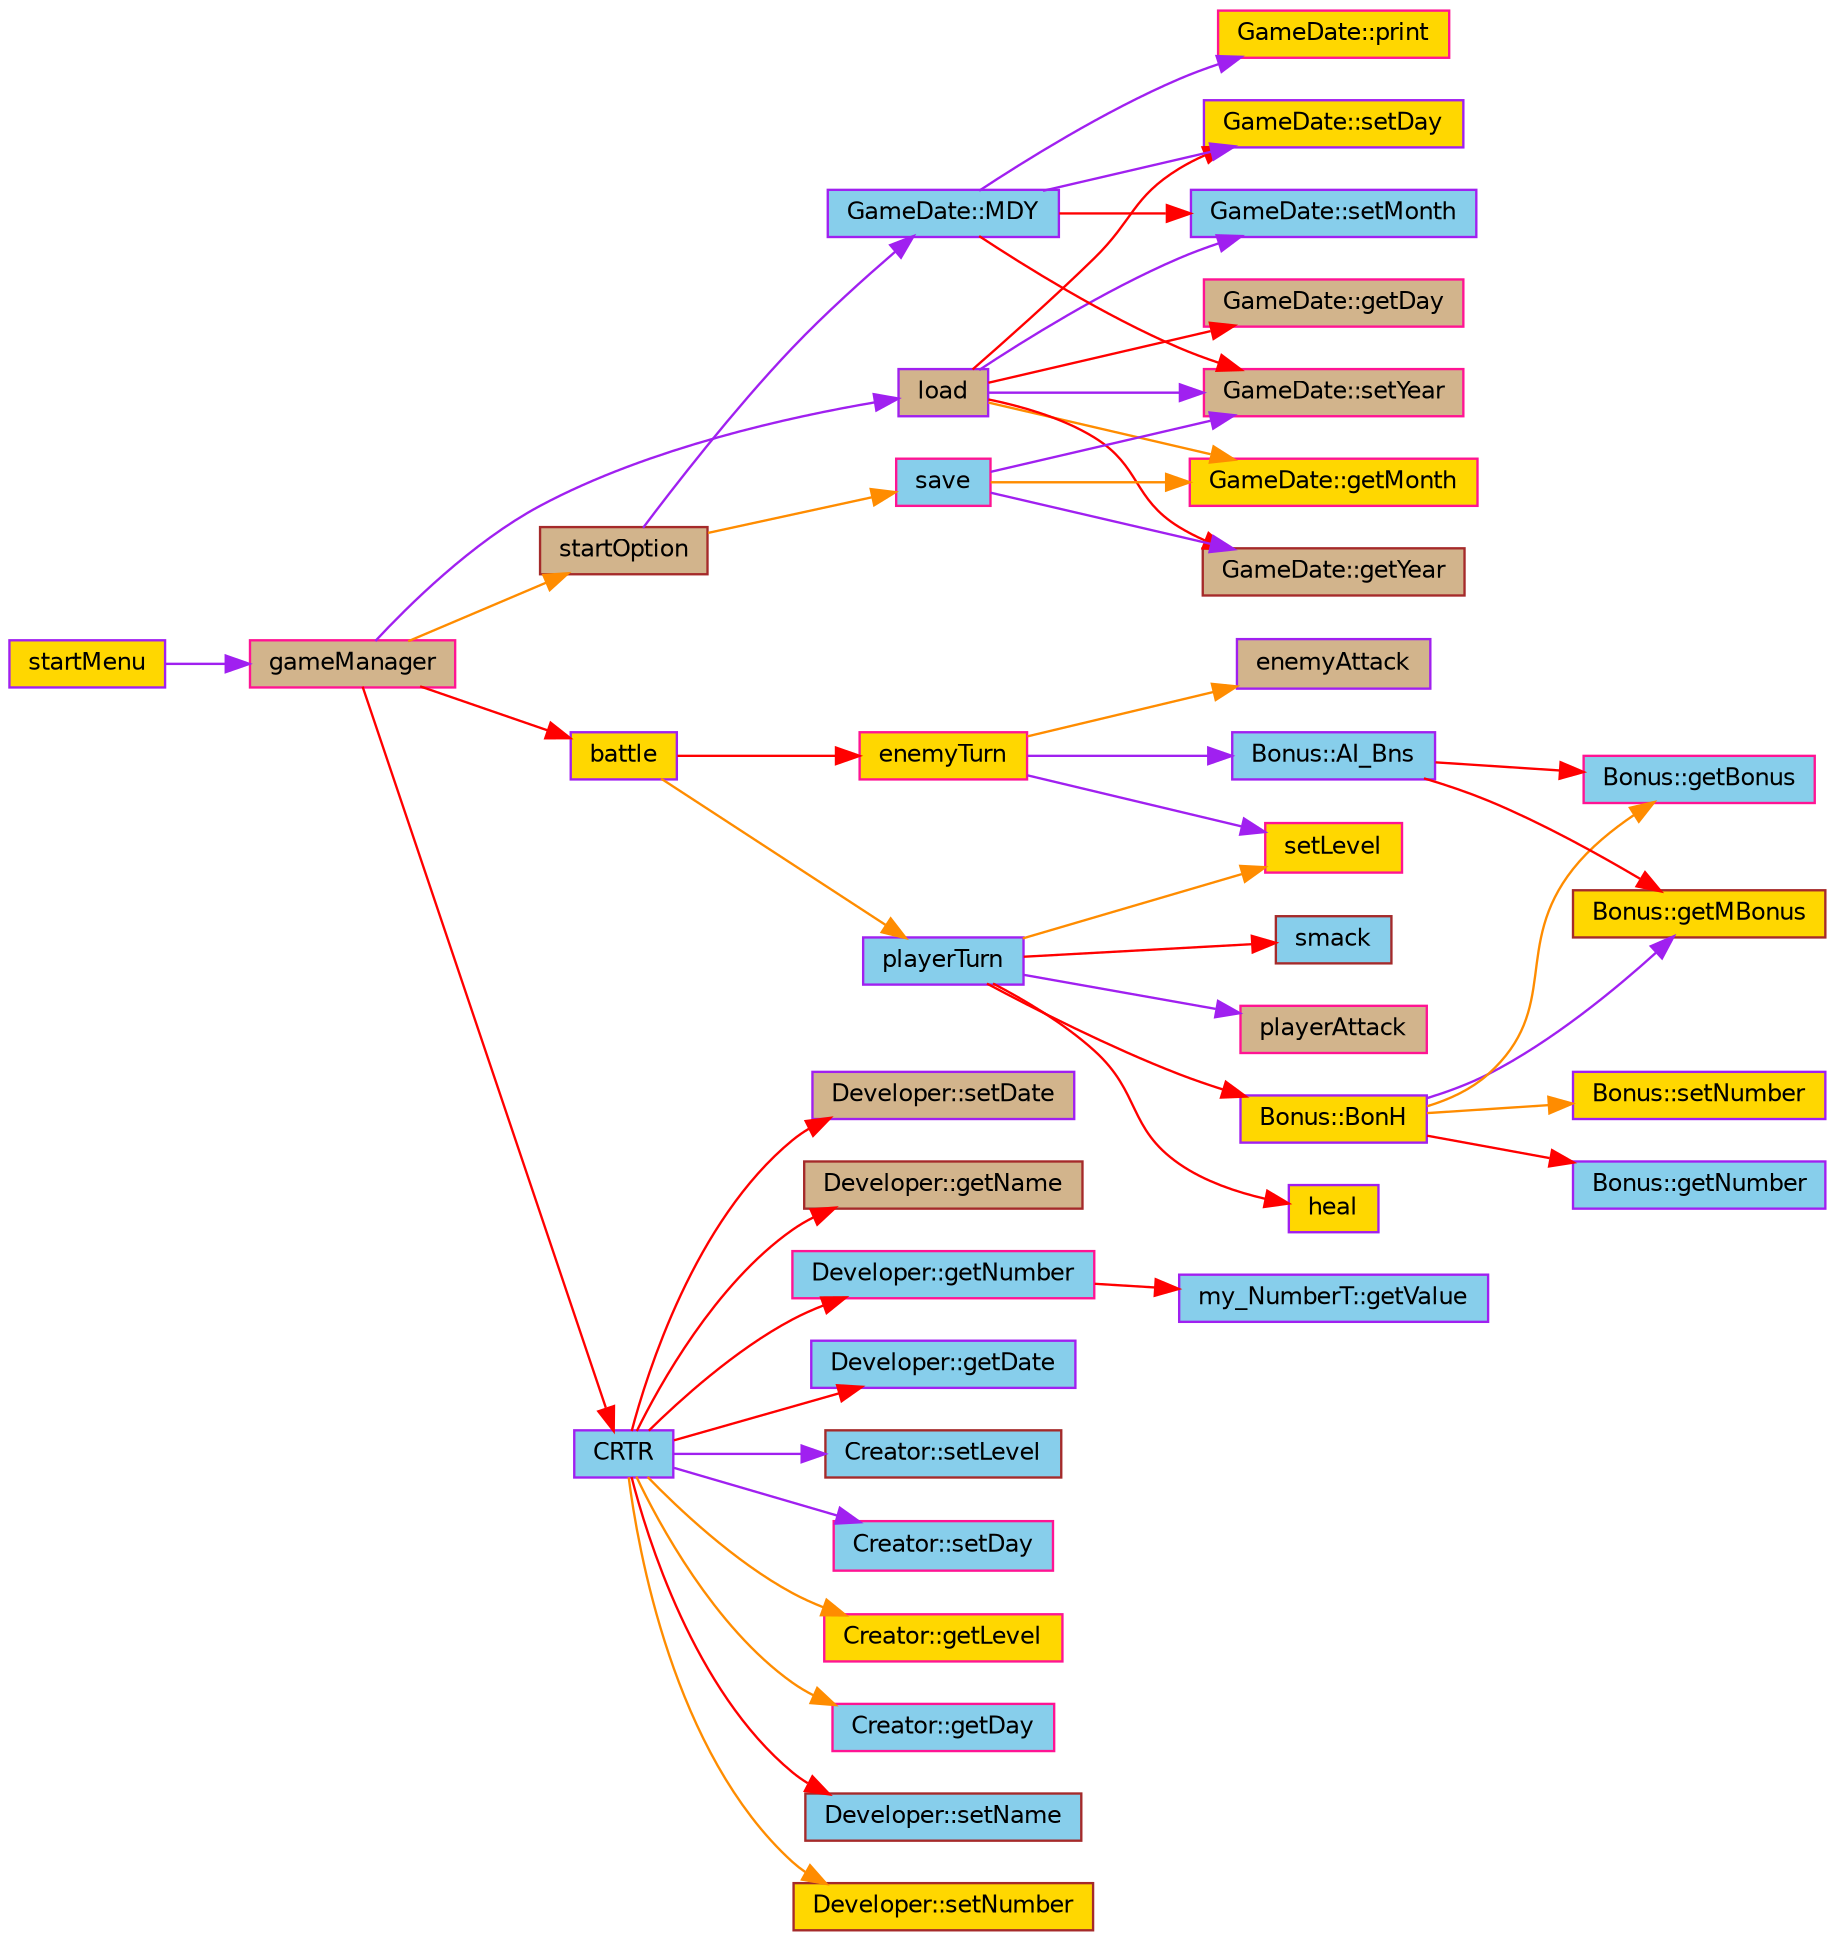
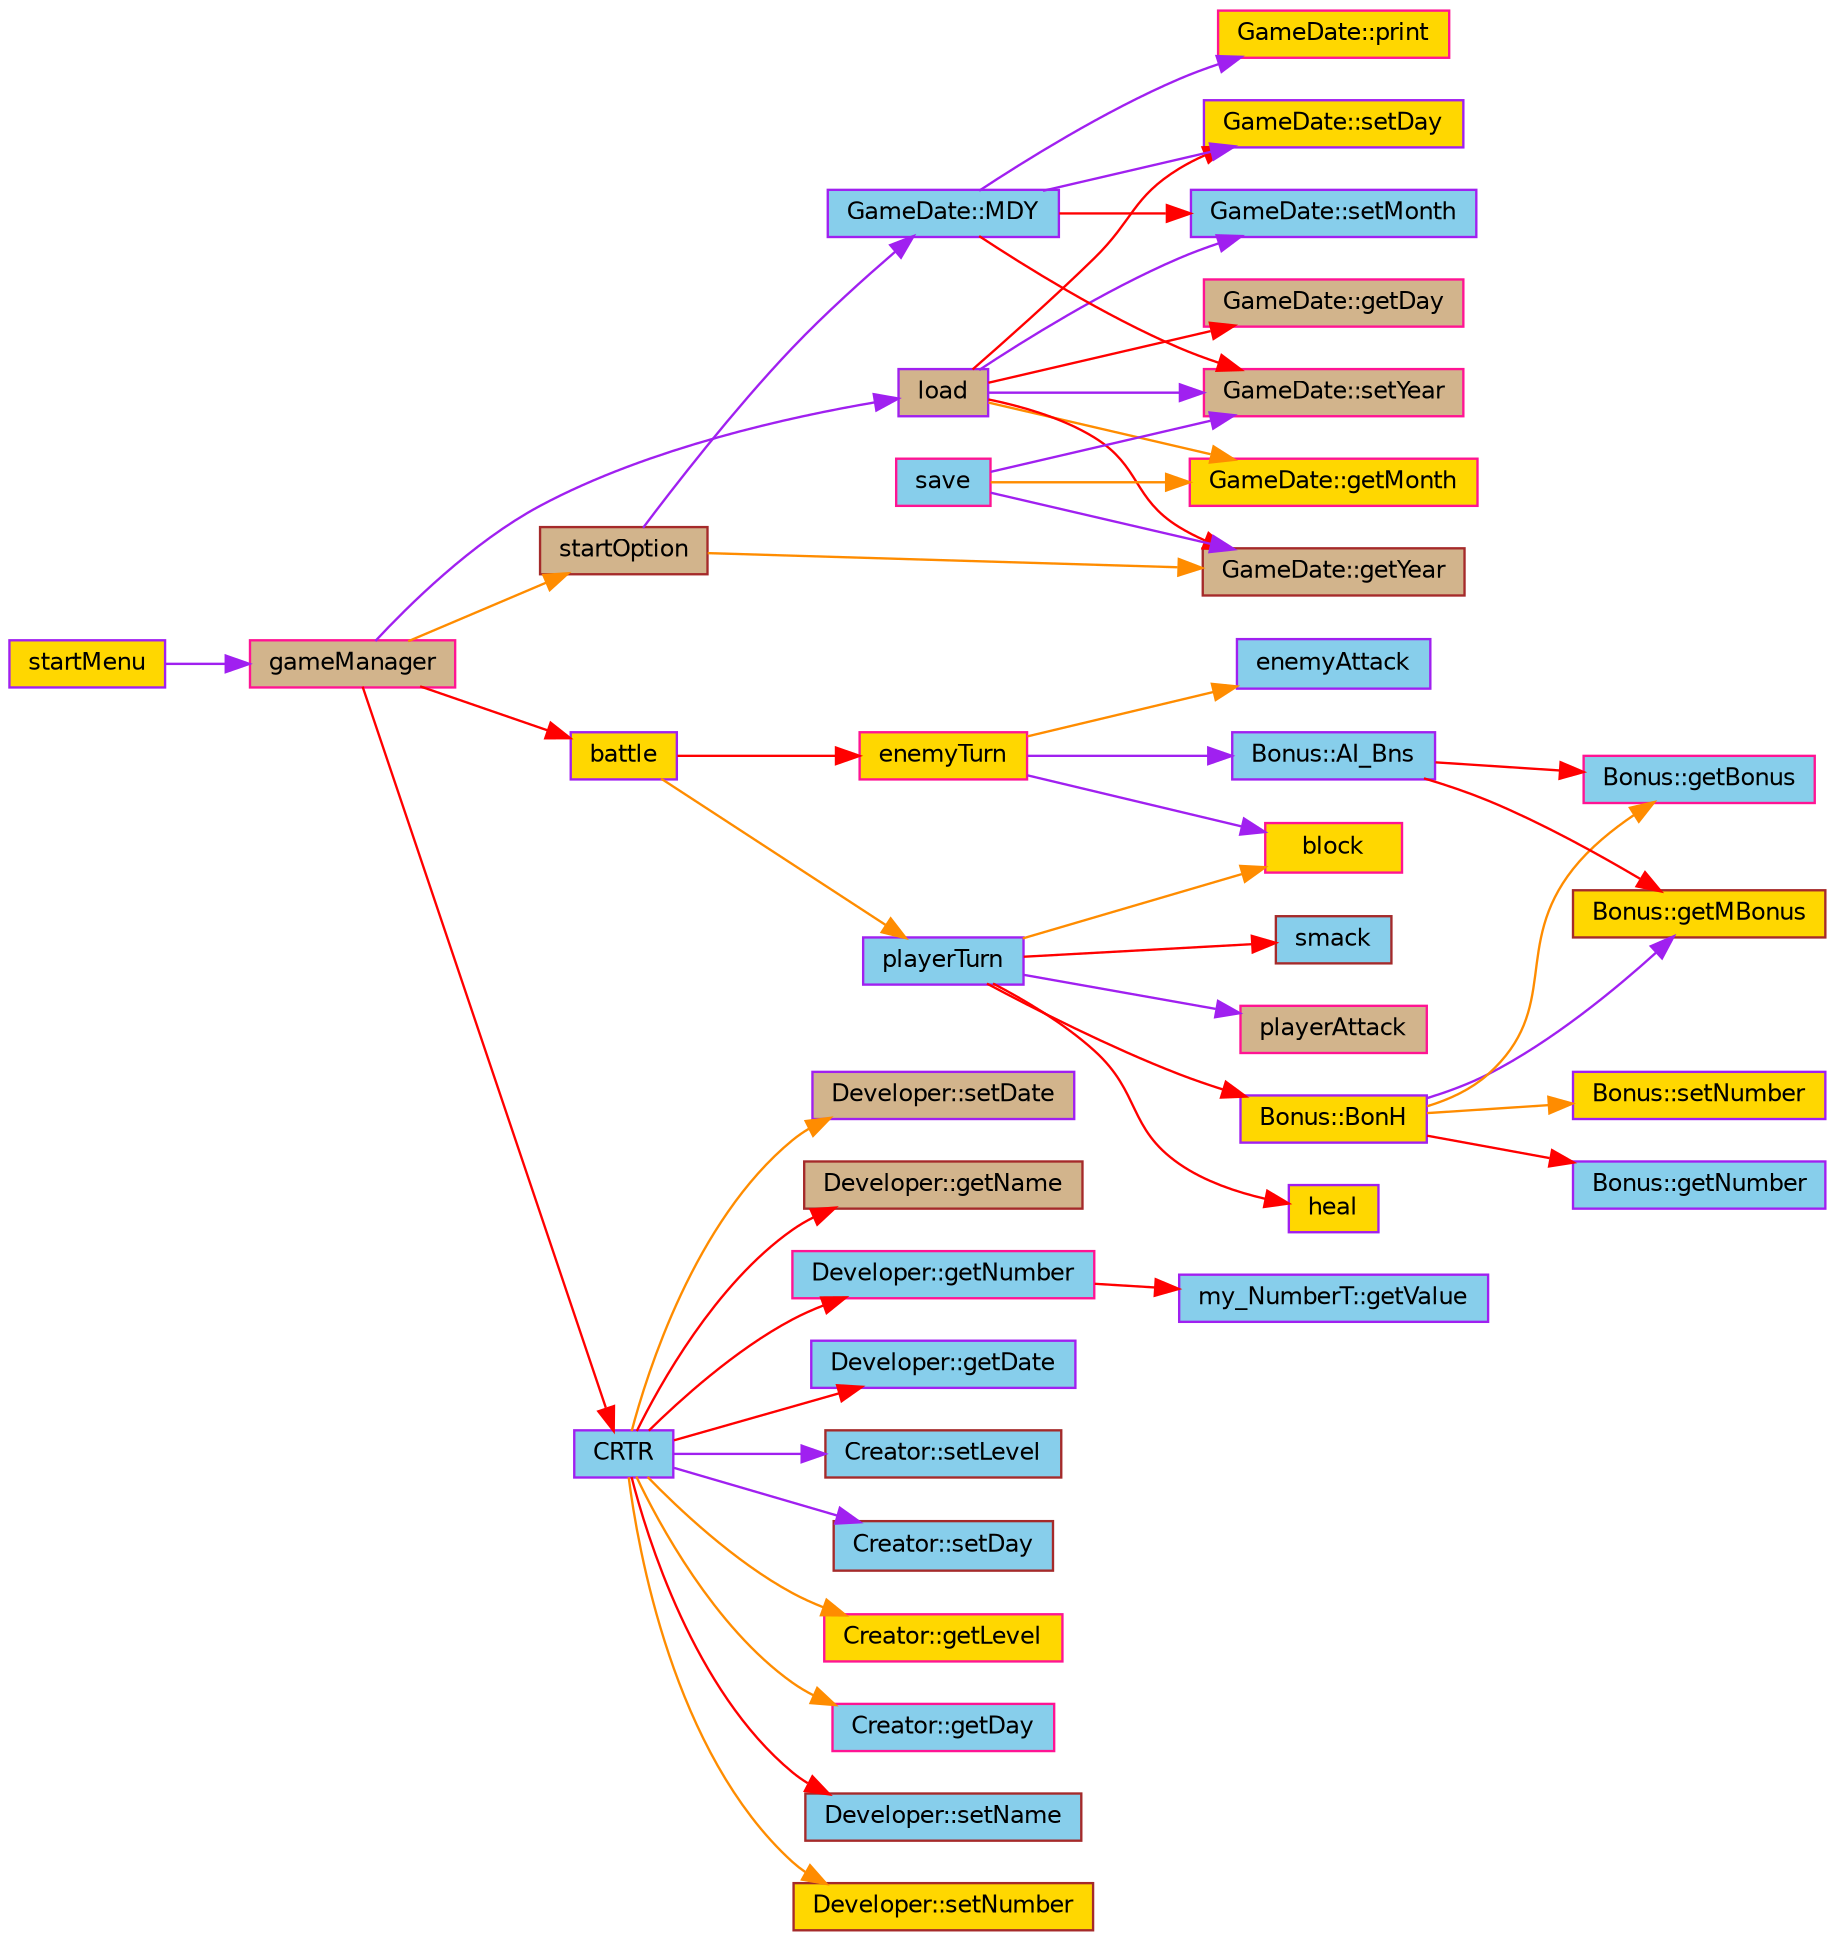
edge "startOption" -> "save": now "startOption" -> "GameDate::getYear"
node "enemyAttack": fillcolor tan -> skyblue
node "setLevel": label "setLevel" -> "block"
edge "CRTR" -> "Developer::setDate": color red -> darkorange
node "Creator::setDay": color deeppink -> brown
